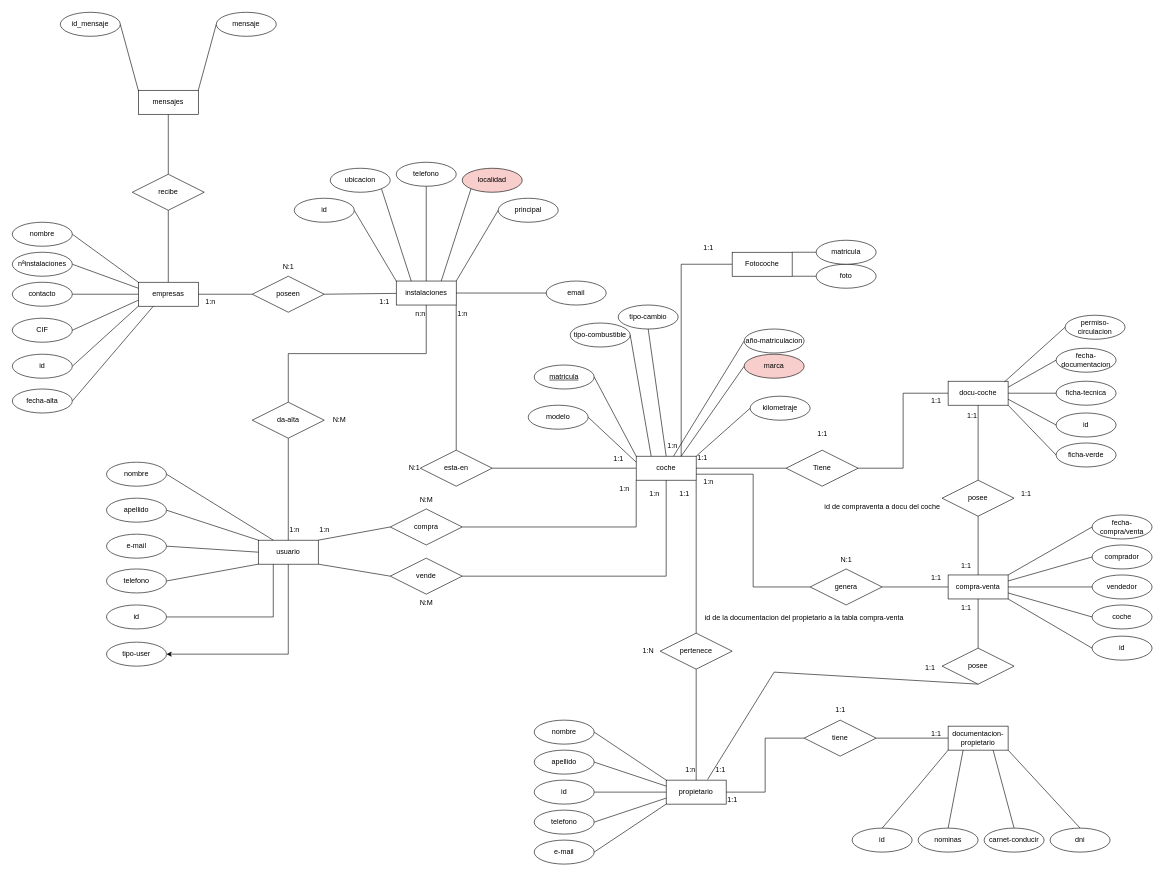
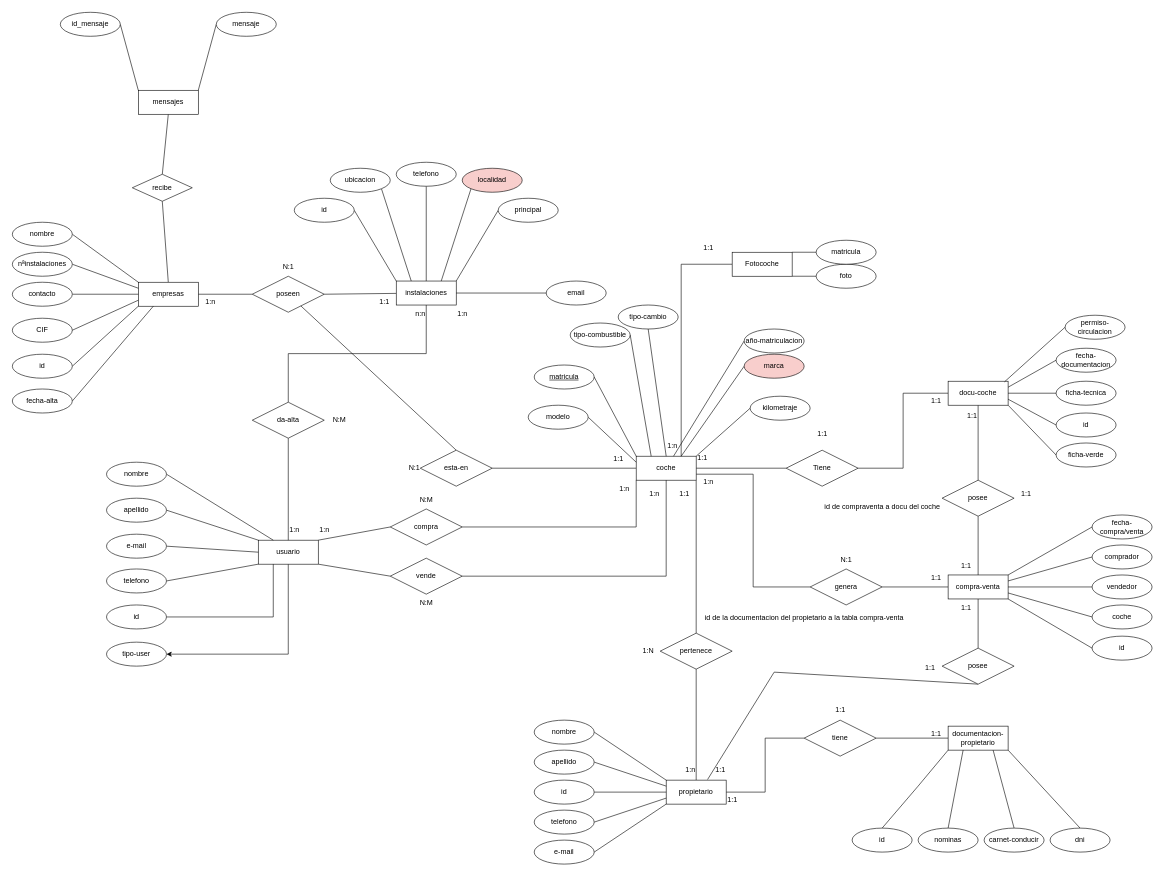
node "recibe": size 72x36 -> 60x27
edge "instalaciones" -- "esta-en": now "poseen" -- "esta-en"
